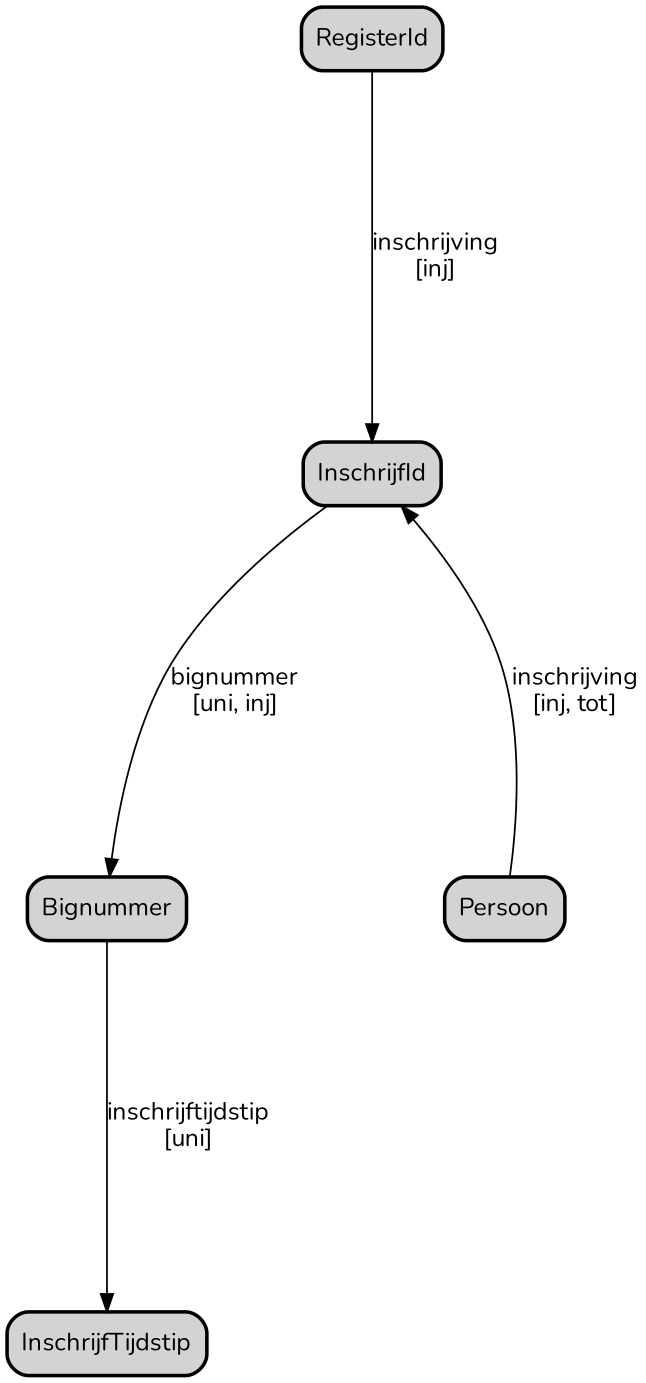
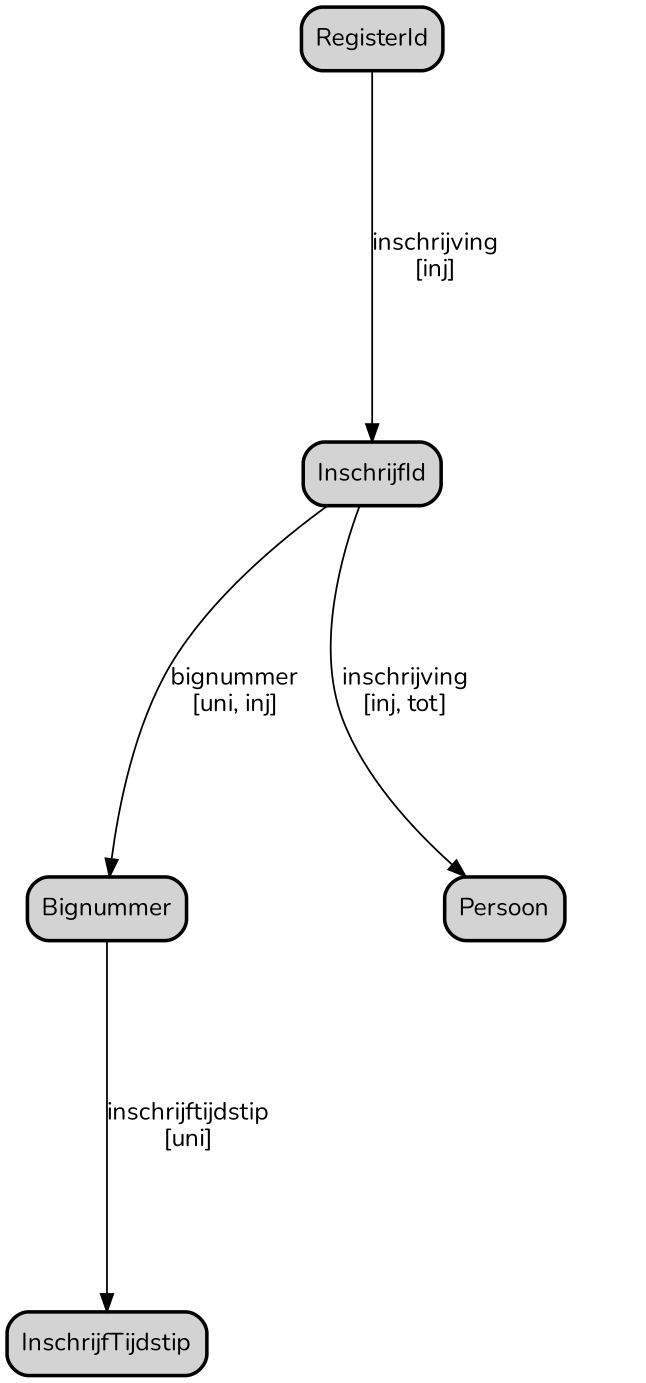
edge "Persoon" -> "InschrijfId": reversed
